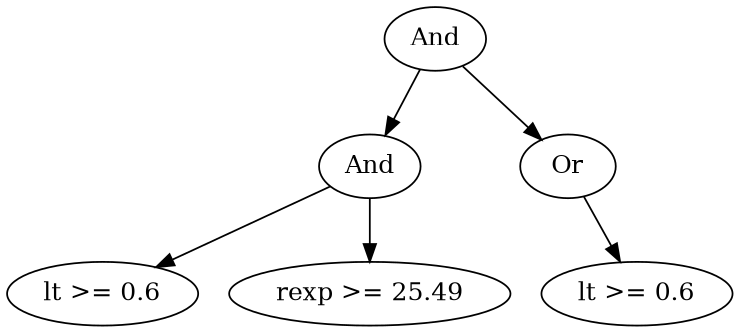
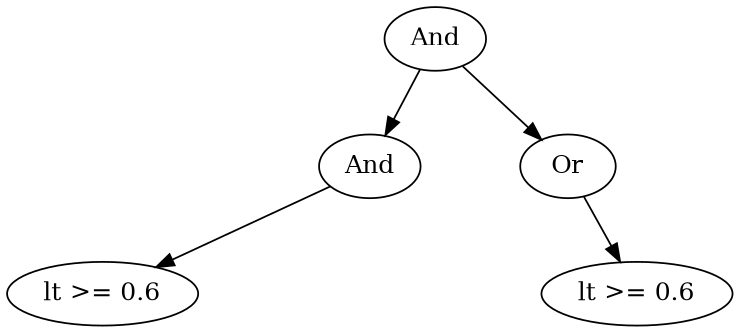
node "rexp >= 25.49": removed
